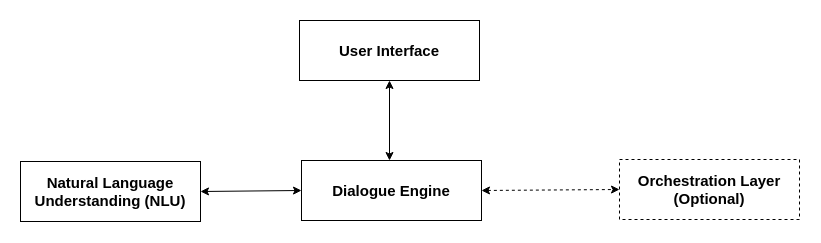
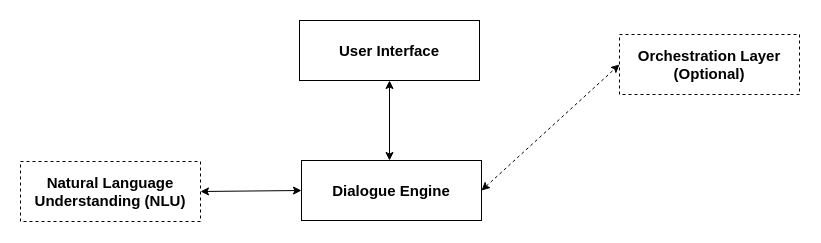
node "Orchestration Layer (Optional)": moved (710, 190) -> (710, 65)
node "Natural Language Understanding (NLU)": style solid -> dashed
